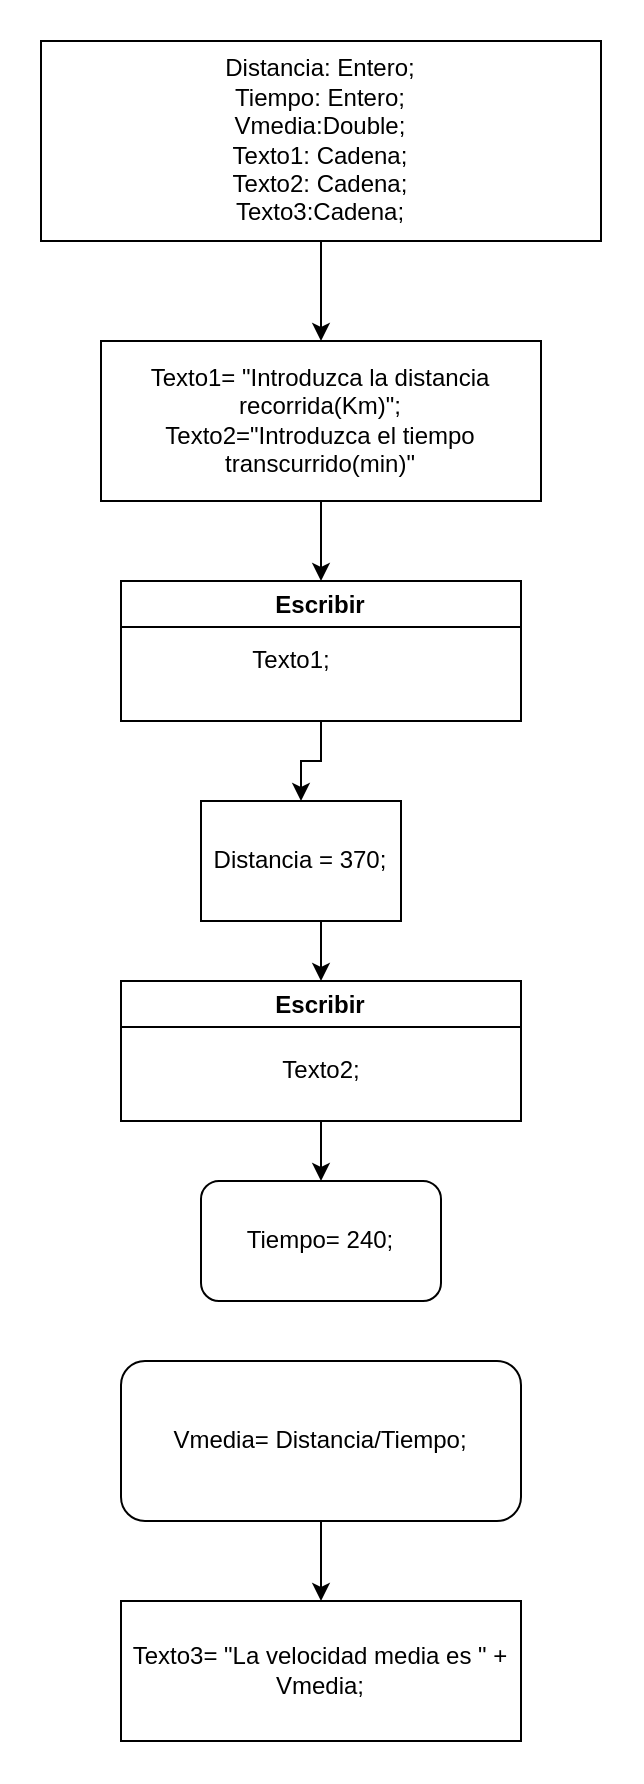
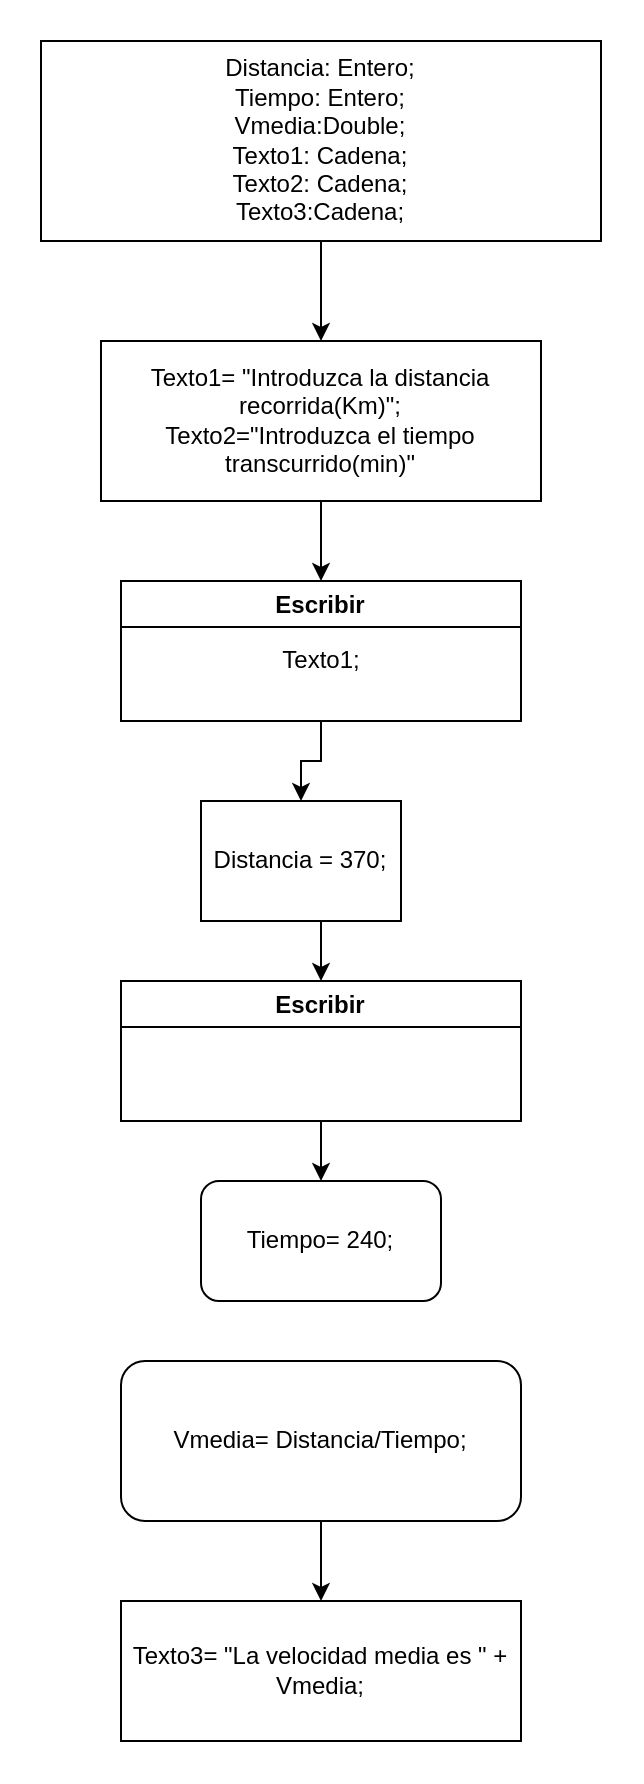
node "Texto1;": moved (291, 661) -> (321, 661)
node "Texto2;": removed
